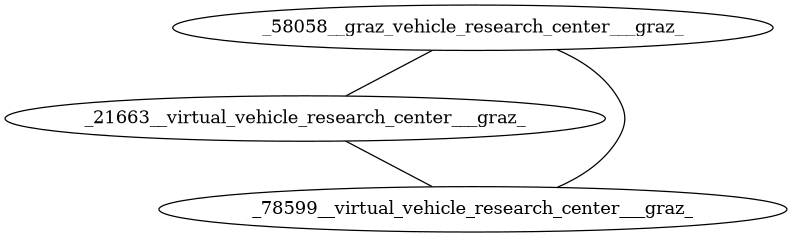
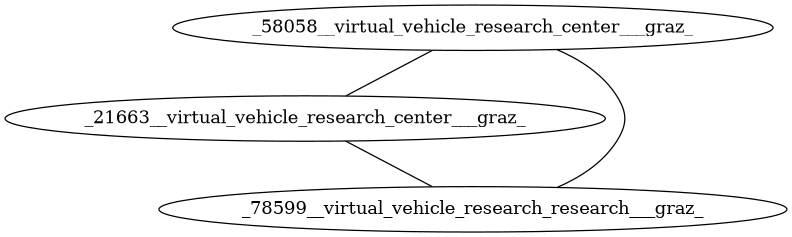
node "_58058__graz_vehicle_research_center___graz_": label "_58058__graz_vehicle_research_center___graz_" -> "_58058__virtual_vehicle_research_center___graz_"
node "_78599__virtual_vehicle_research_center___graz_": label "_78599__virtual_vehicle_research_center___graz_" -> "_78599__virtual_vehicle_research_research___graz_"
